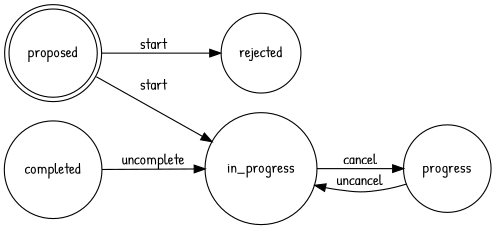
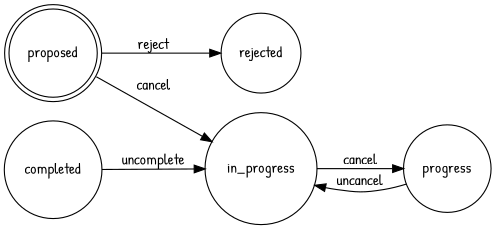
edge "proposed" -> "rejected": label "start" -> "reject"
edge "proposed" -> "in_progress": label "start" -> "cancel"
